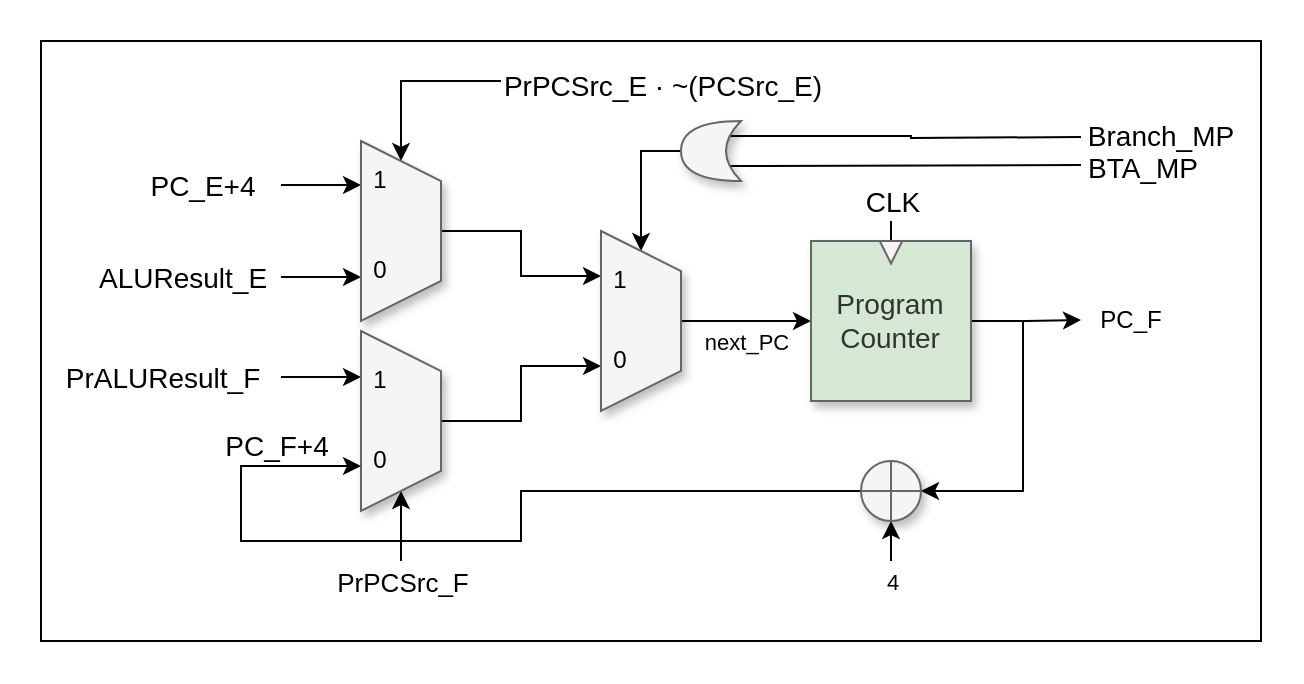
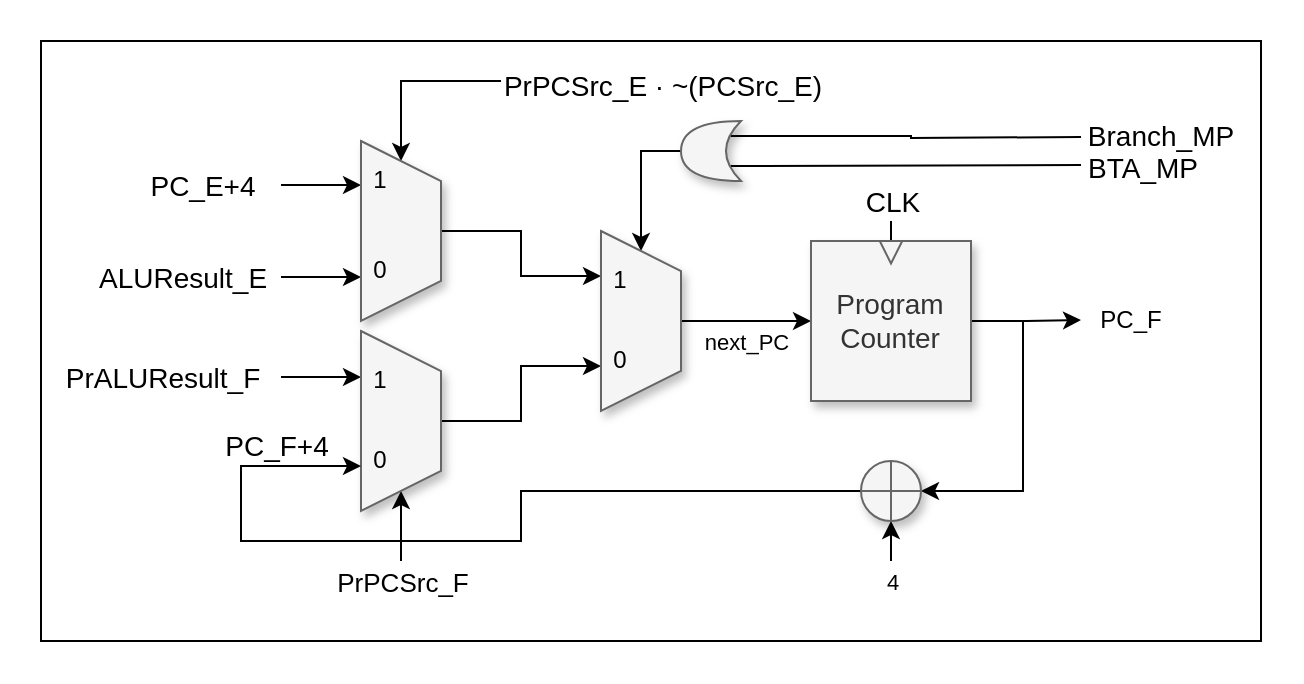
node "Program Counter": fillcolor #d5e8d4 -> #f5f5f5
